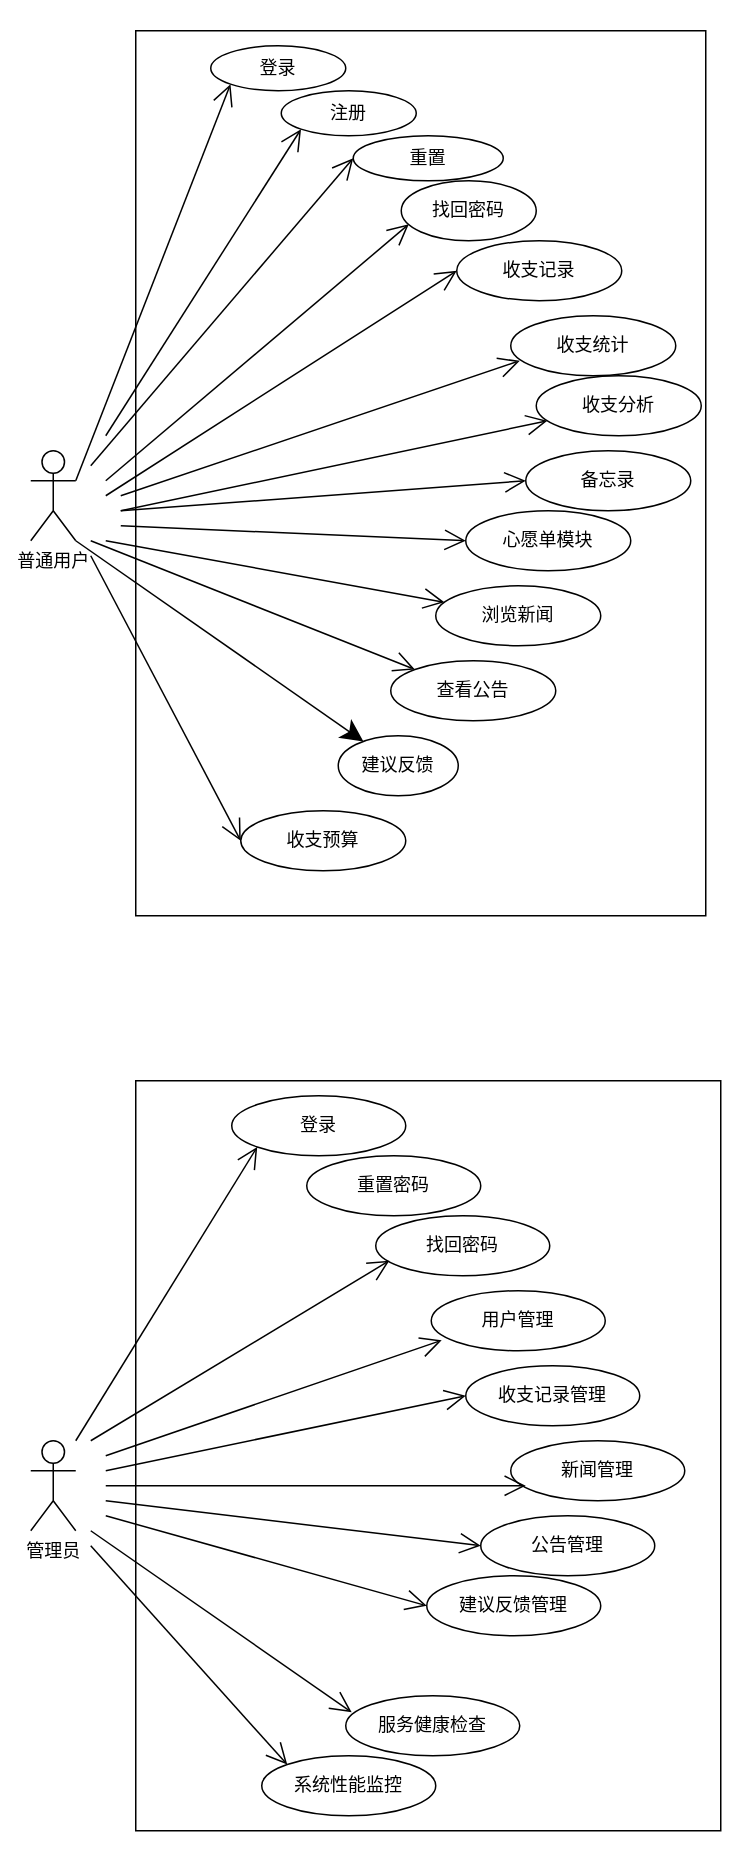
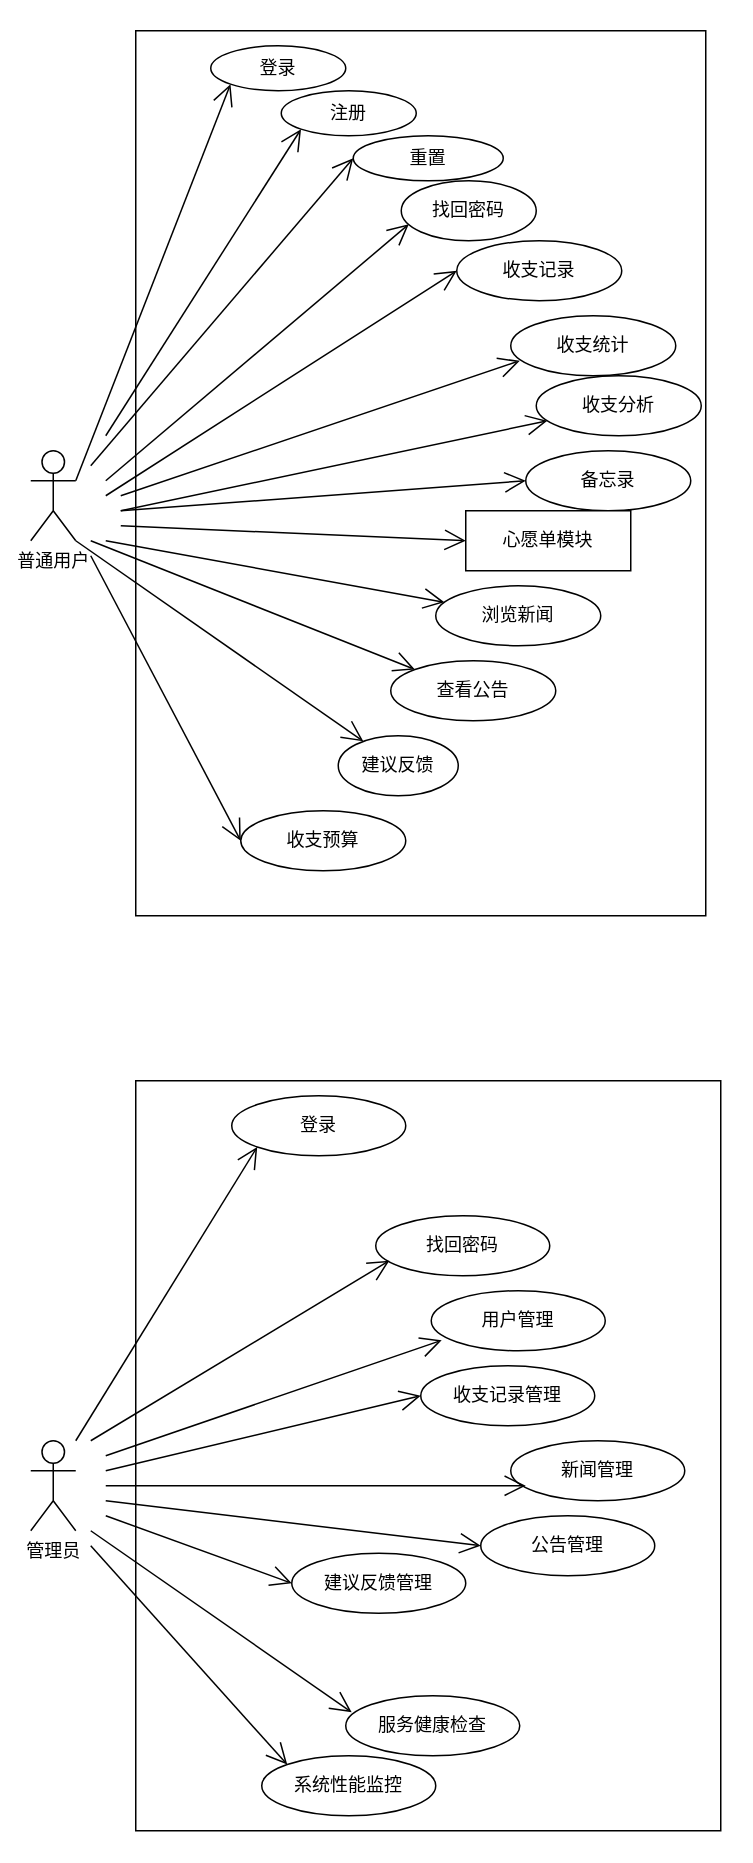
node "心愿单模块": shape ellipse -> rectangle
edge "普通用户" -> "建议反馈": arrowhead classic -> open
node "重置密码": removed
node "收支记录管理": moved (553, 1396) -> (508, 1396)
node "建议反馈管理": moved (514, 1606) -> (379, 1583)
